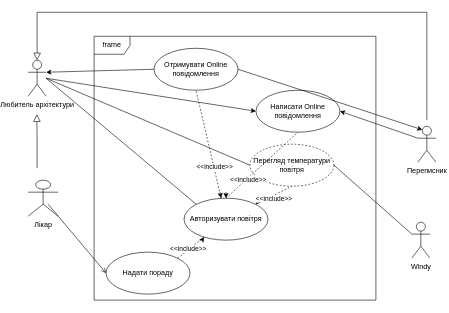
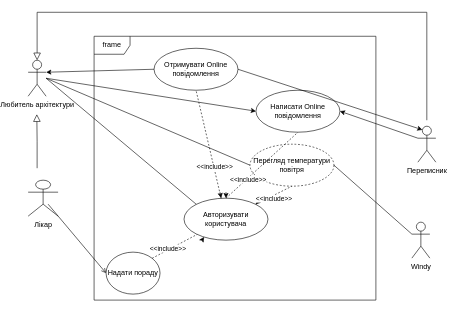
node "Aвторизувати повітря": label "Aвторизувати повітря" -> "Aвторизувати користувача"
node "Надати пораду": size 84x42 -> 54x42
